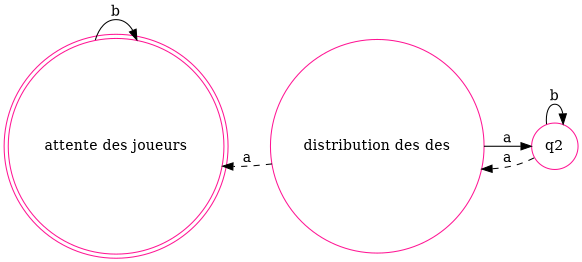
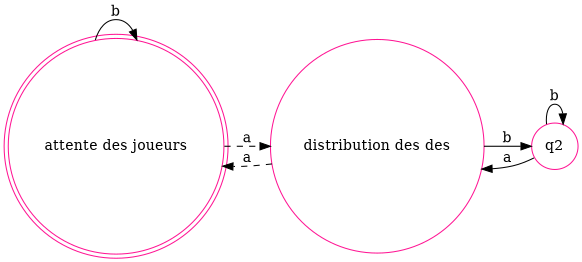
edge "distribution des des" -> "q2": label "a" -> "b"
edge "attente des joueurs" -> "distribution des des": added, label "a"
edge "q2" -> "distribution des des": style dashed -> solid
